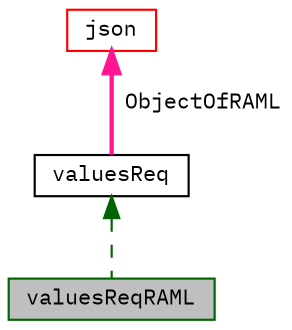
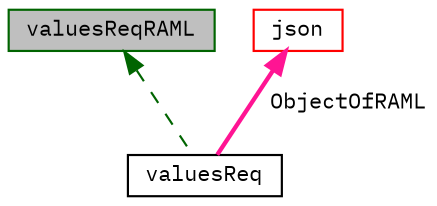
edge "valuesReqRAML" -> "valuesReq": reversed
